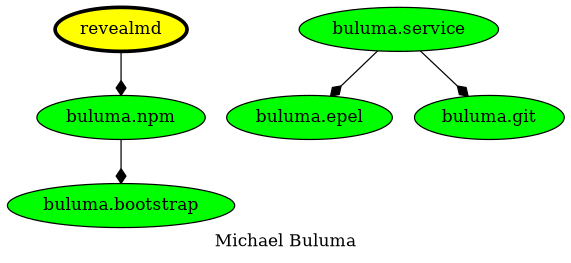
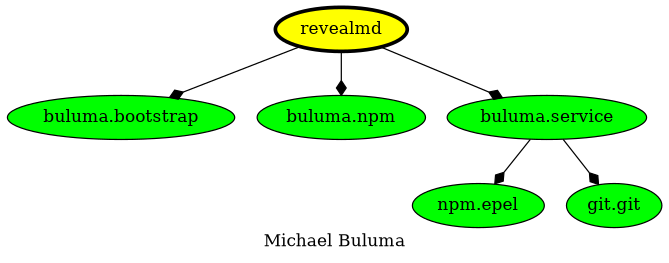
edge "revealmd" -> "buluma.service": added
node "buluma.epel": label "buluma.epel" -> "npm.epel"
node "buluma.git": label "buluma.git" -> "git.git"
edge "buluma.npm" -> "buluma.bootstrap": now "revealmd" -> "buluma.bootstrap"
